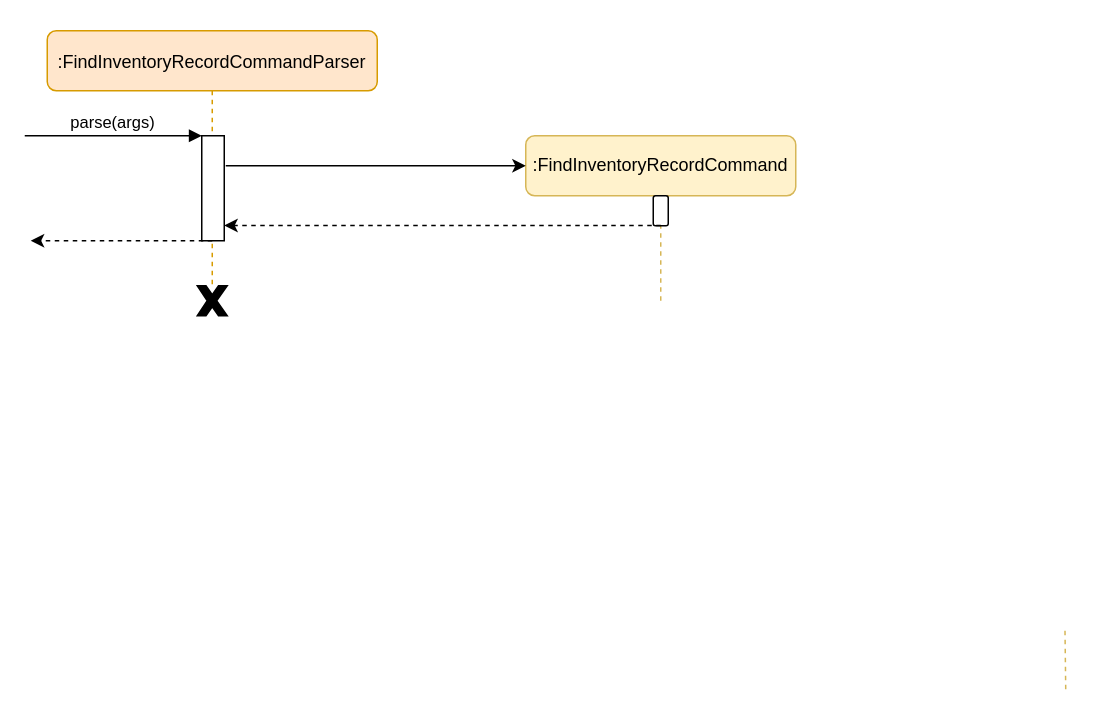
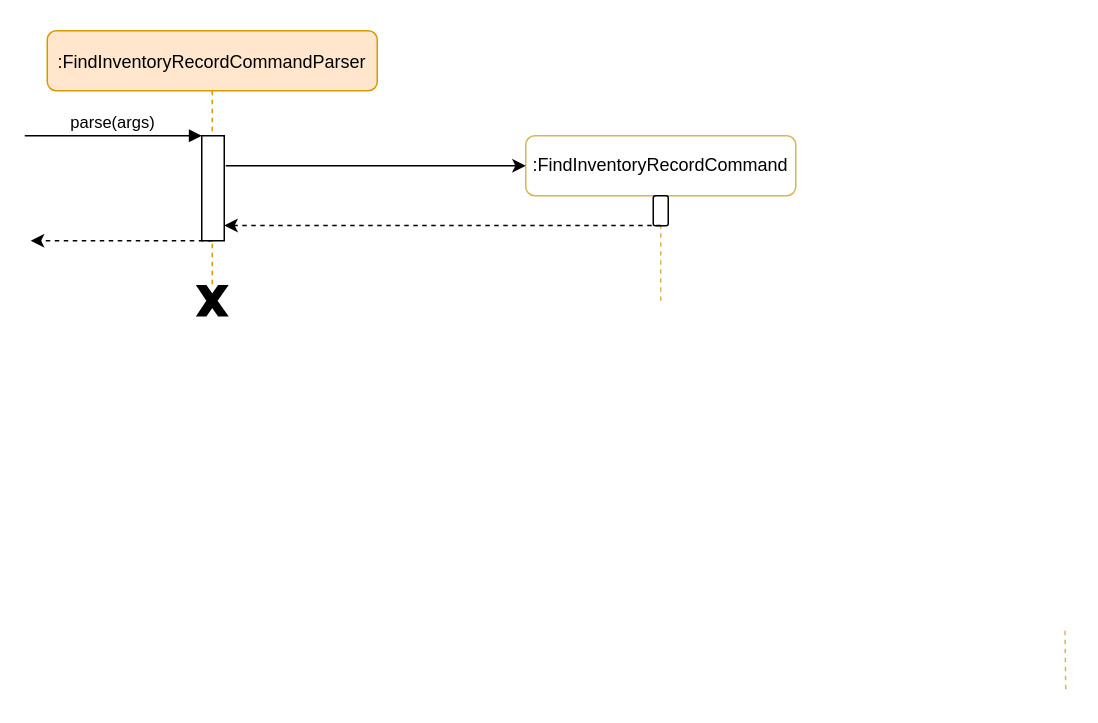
node ":FindInventoryRecordCommand": fillcolor #fff2cc -> #ffffff
